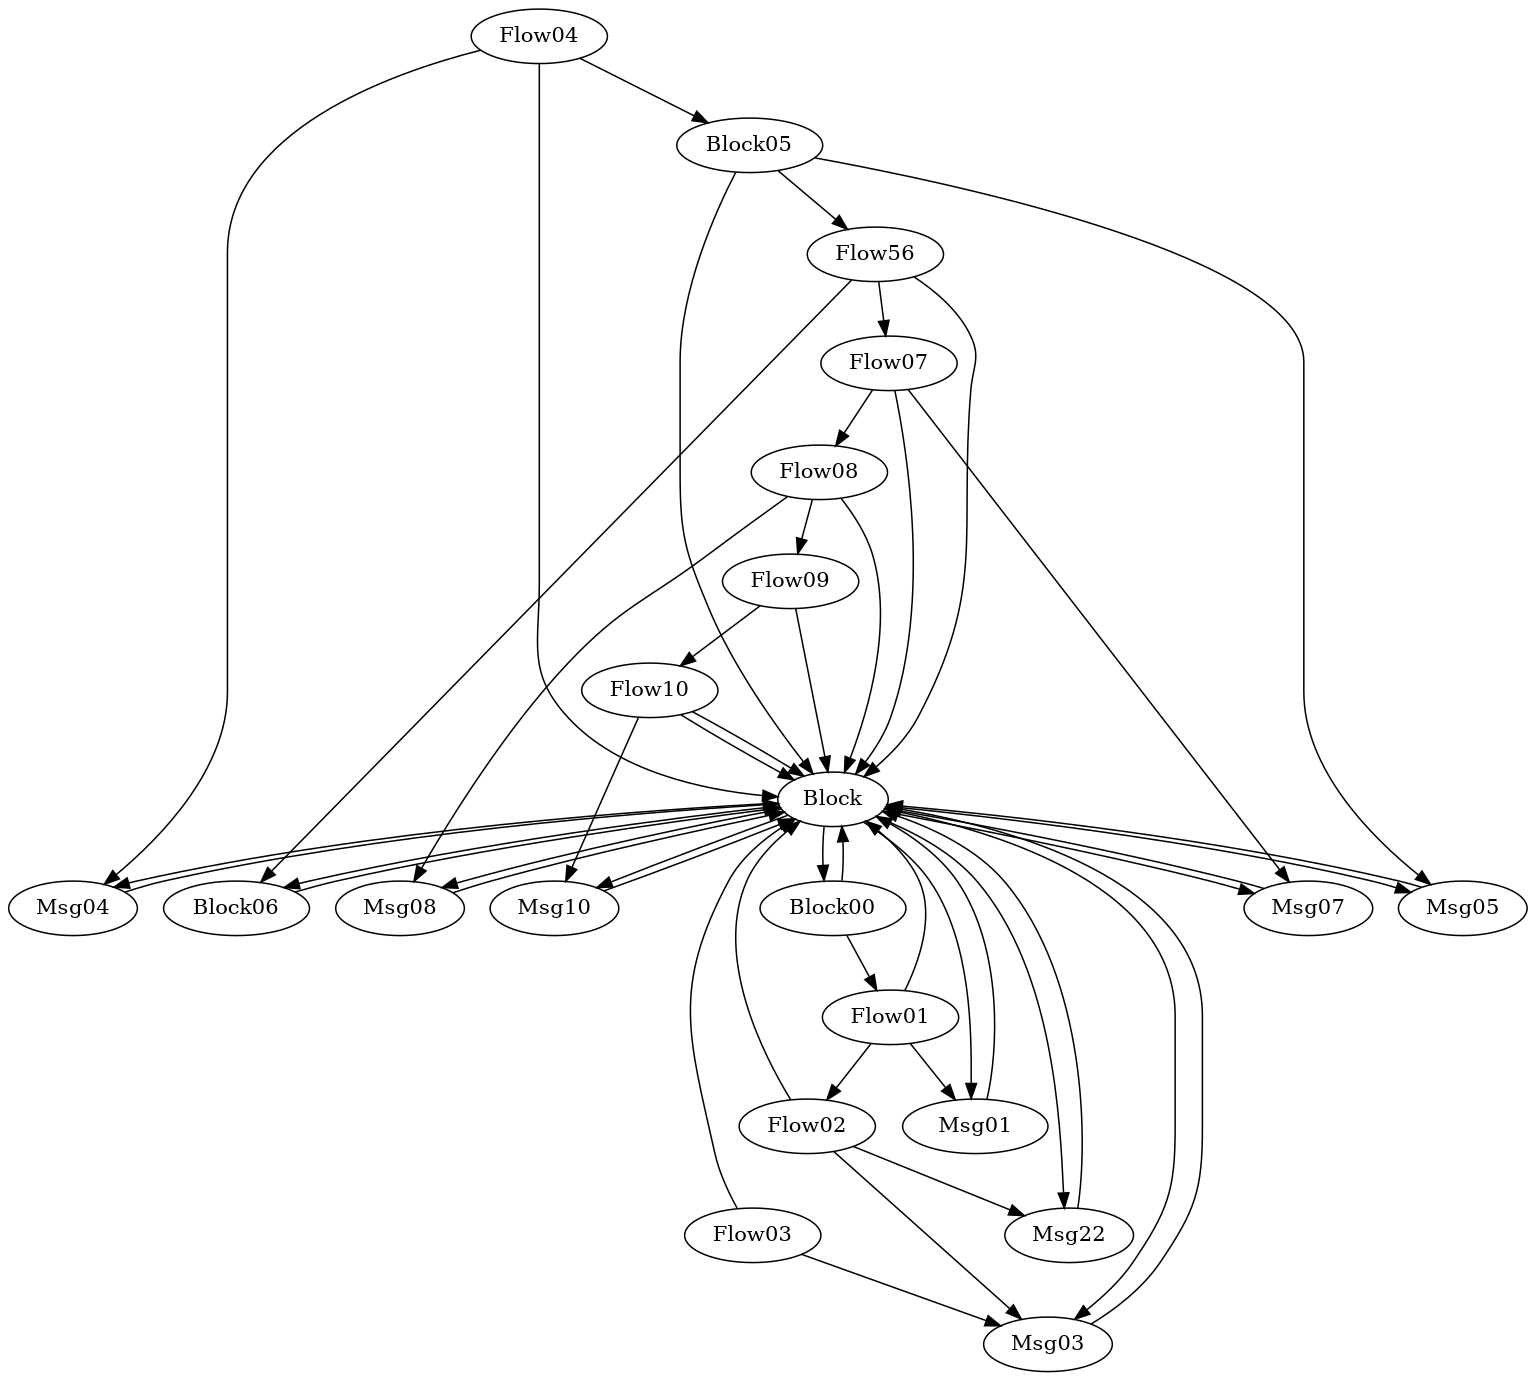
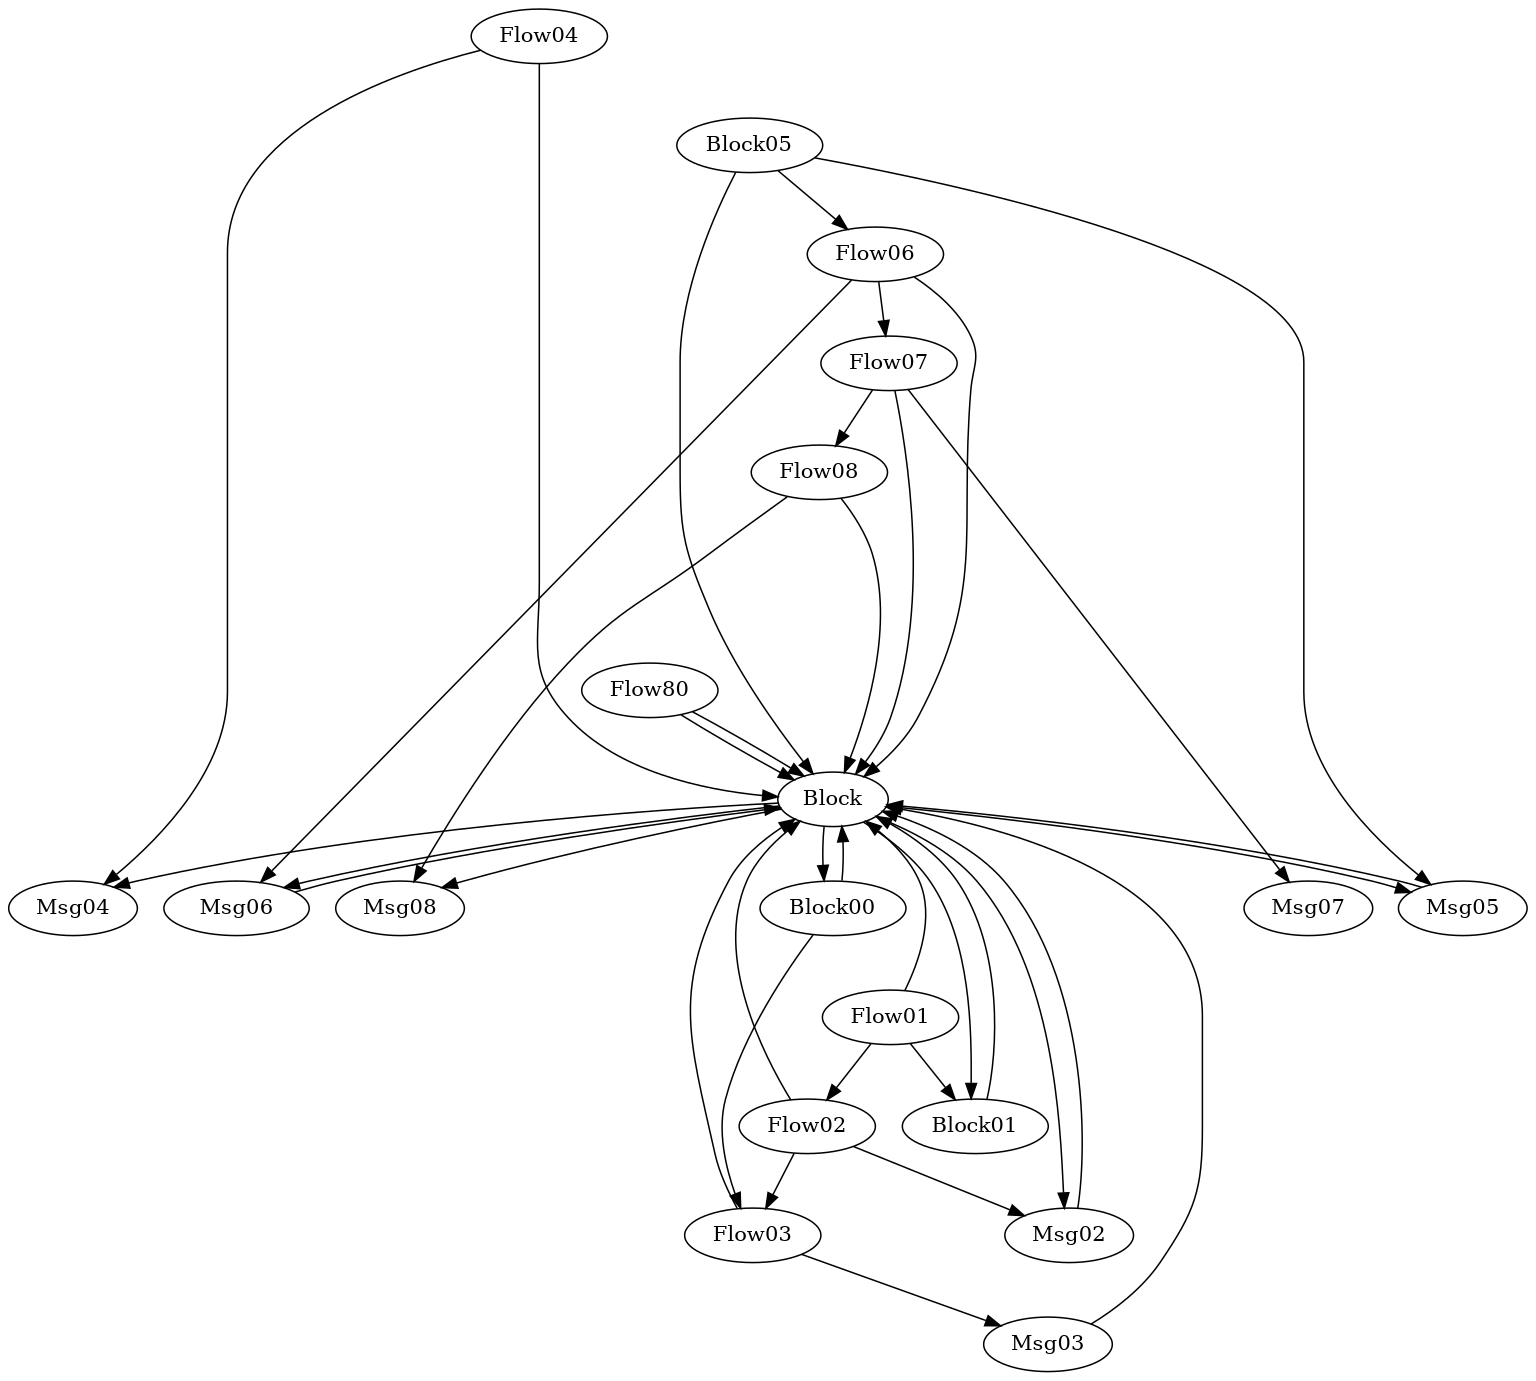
edge "Flow04" -> "Block05": removed
node "Flow56": label "Flow56" -> "Flow06"
node "Flow09": removed
node "Flow10": label "Flow10" -> "Flow80"
edge "Msg04" -> "Block": removed
edge "Msg07" -> "Block": removed
edge "Block" -> "Msg07": removed
edge "Msg08" -> "Block": removed
node "Block06": label "Block06" -> "Msg06"
node "Msg10": removed
edge "Block00" -> "Flow01": now "Block00" -> "Flow03"
edge "Block" -> "Msg03": removed
node "Msg01": label "Msg01" -> "Block01"
edge "Flow02" -> "Msg03": now "Flow02" -> "Flow03"
node "Msg22": label "Msg22" -> "Msg02"
